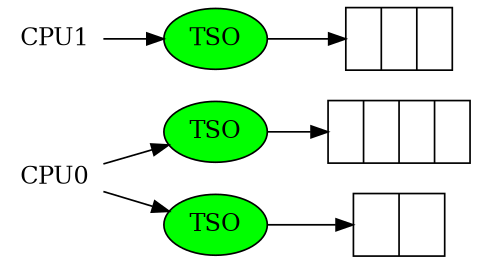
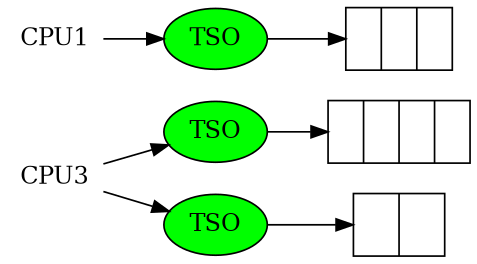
node "CPU0": label "CPU0" -> "CPU3"
